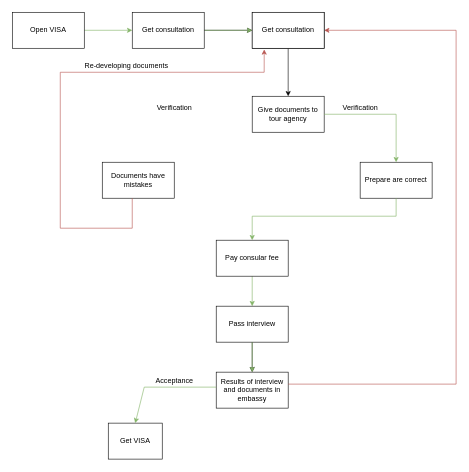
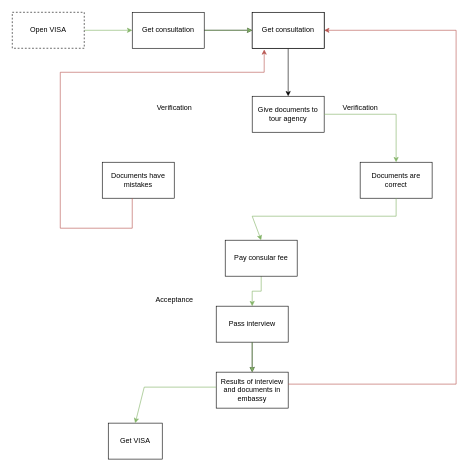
node "Open VISA": style solid -> dashed
node "Re-developing documents": removed
node "Prepare are correct": label "Prepare are correct" -> "Documents are correct"
node "Pay consular fee": moved (252, 258) -> (261, 258)
node "Acceptance": moved (174, 381) -> (174, 300)
